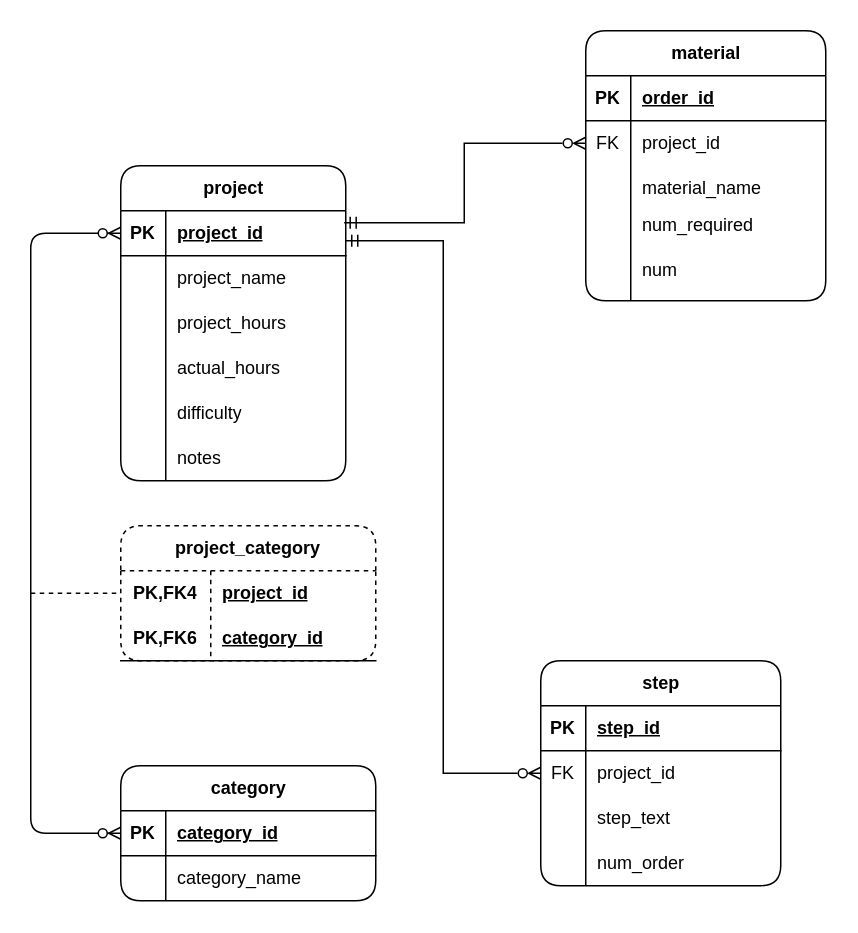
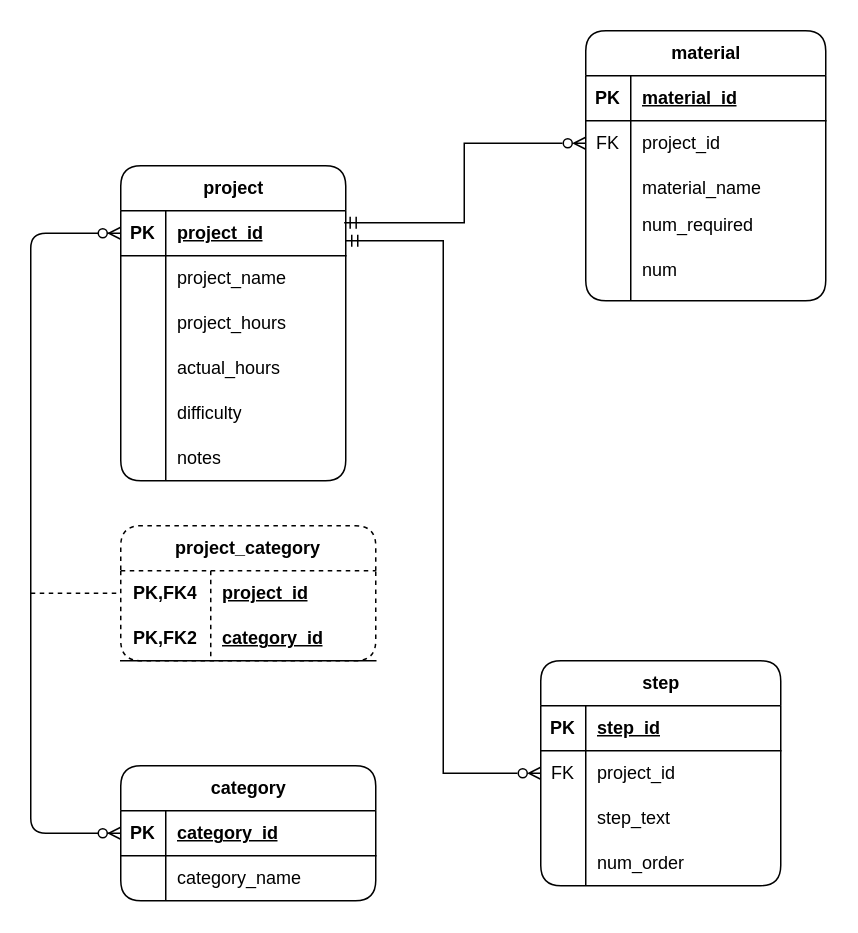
node "order_id": label "order_id" -> "material_id"
node "PK,FK6": label "PK,FK6" -> "PK,FK2"
